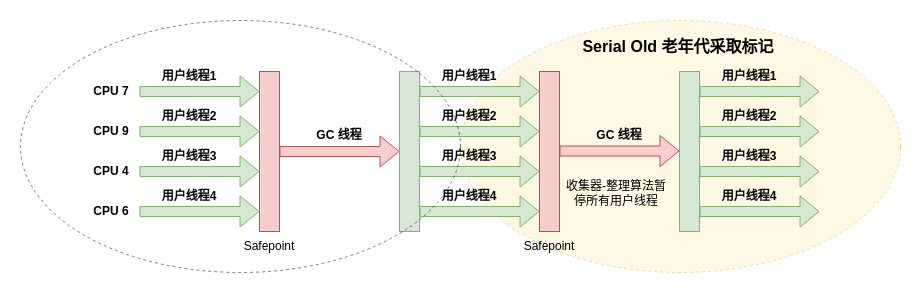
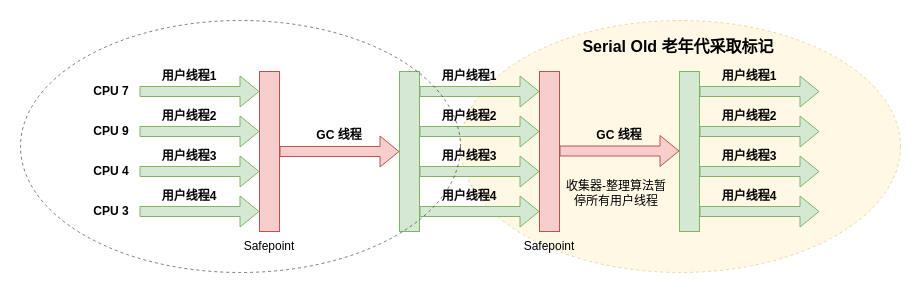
node "CPU 6": label "CPU 6" -> "CPU 3"
